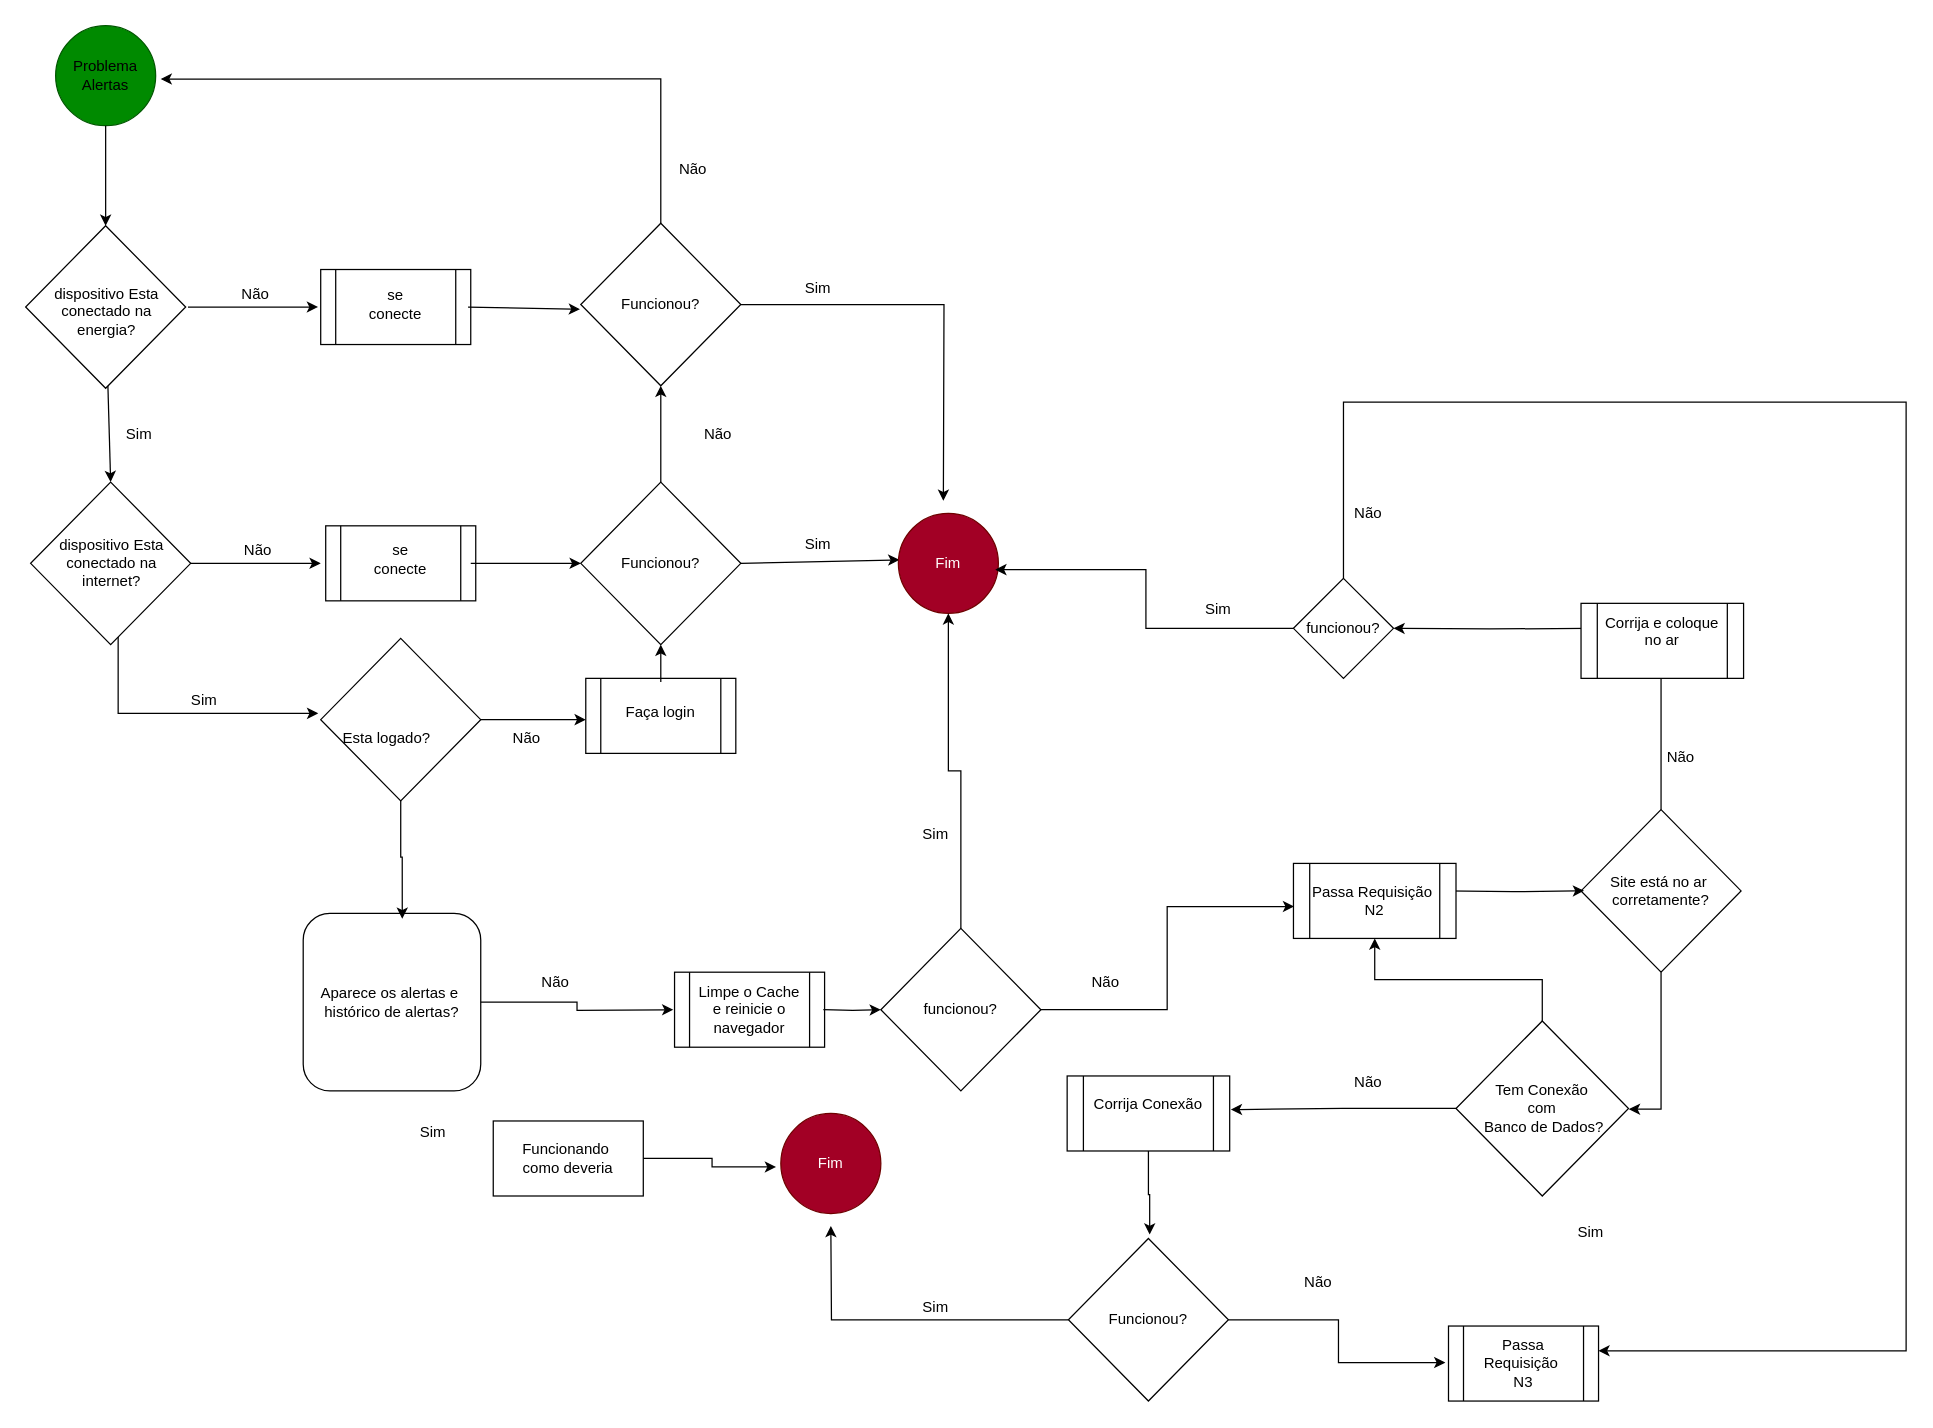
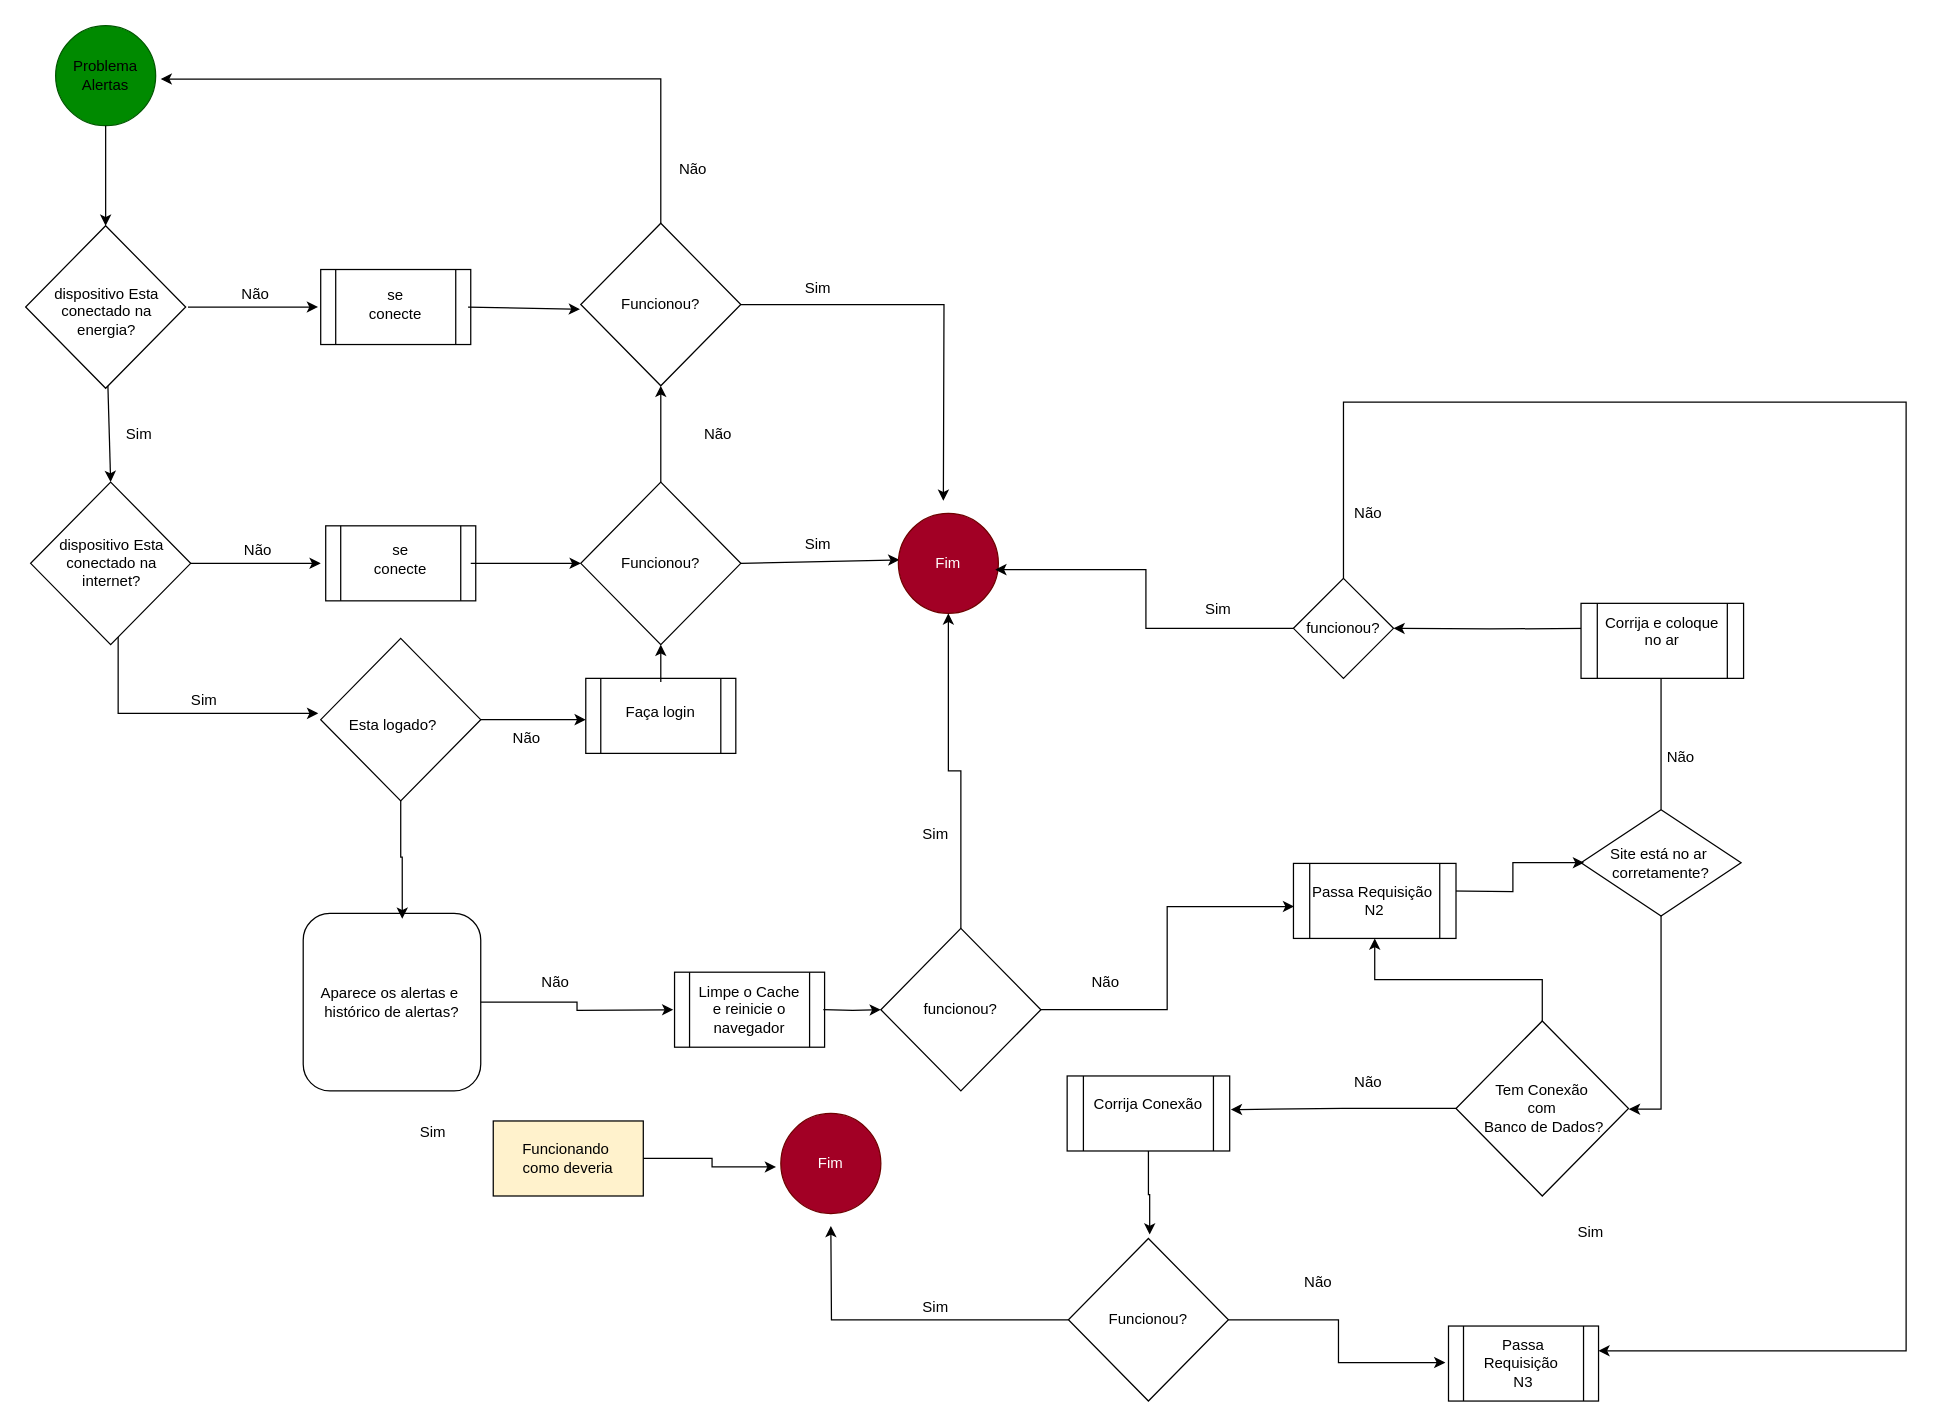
node "Esta logado?": moved (387, 738) -> (393, 726)
node "Site está no ar corretamente?": size 160x163 -> 160x106
node "Funcionando como deveria": fillcolor #ffffff -> #fff2cc
